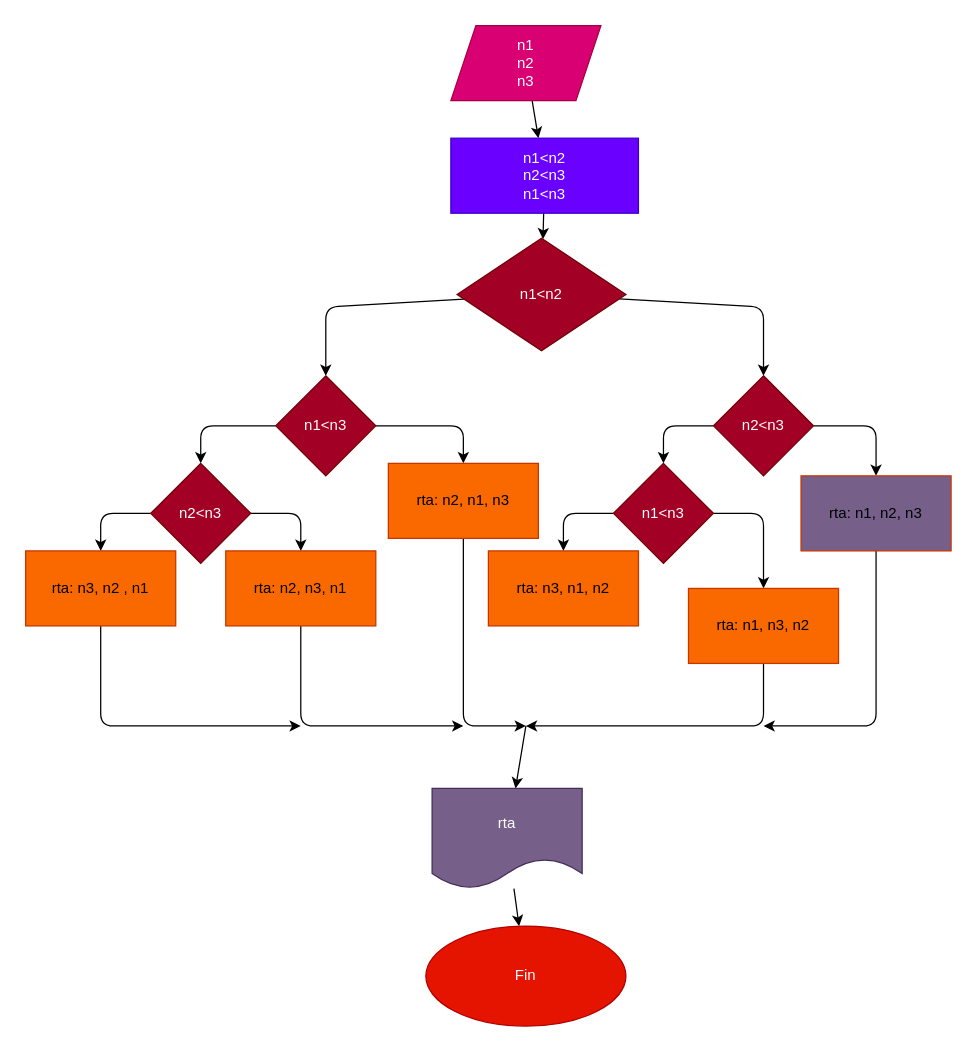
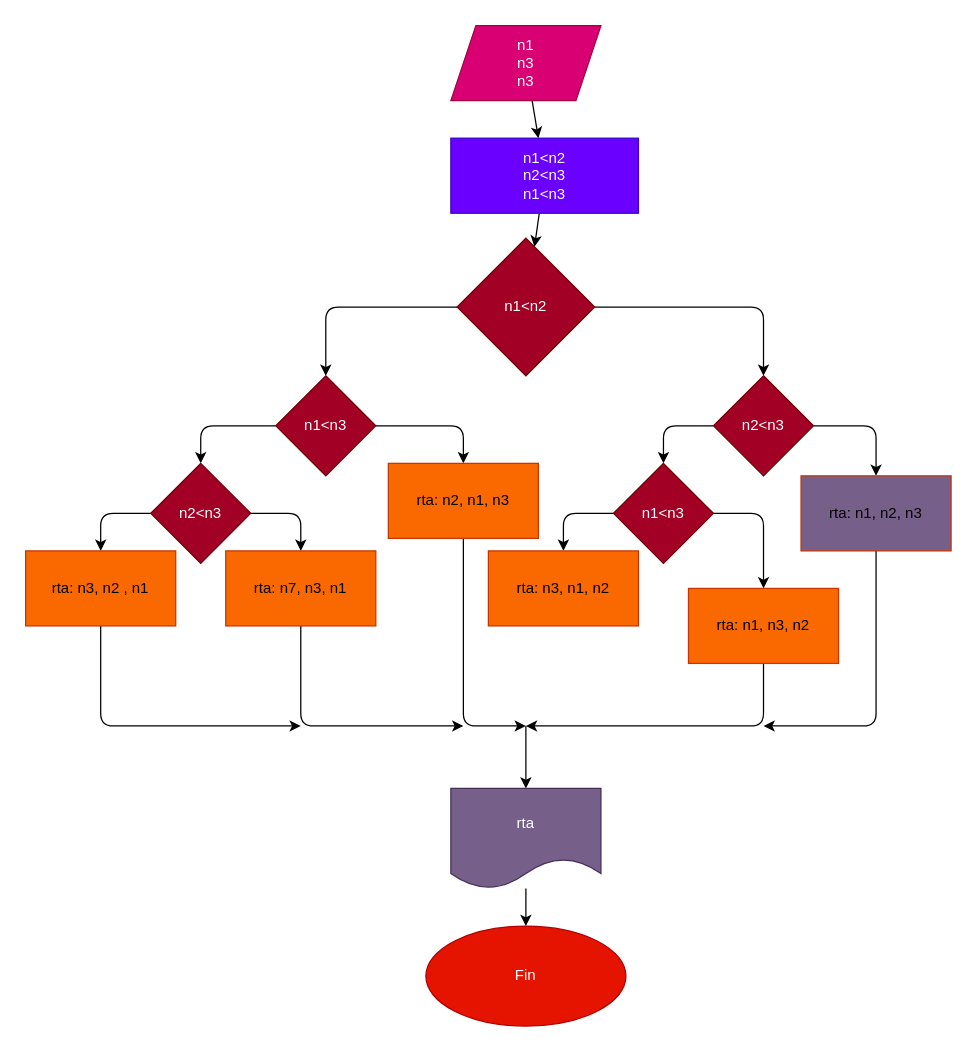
node "n1 n2 n3": label "n1 n2 n3" -> "n1 n3 n3"
node "n1<n2": size 169x113 -> 138x138
node "rta: n2, n3, n1": label "rta: n2, n3, n1" -> "rta: n7, n3, n1"
node "rta": moved (507, 838) -> (526, 838)
